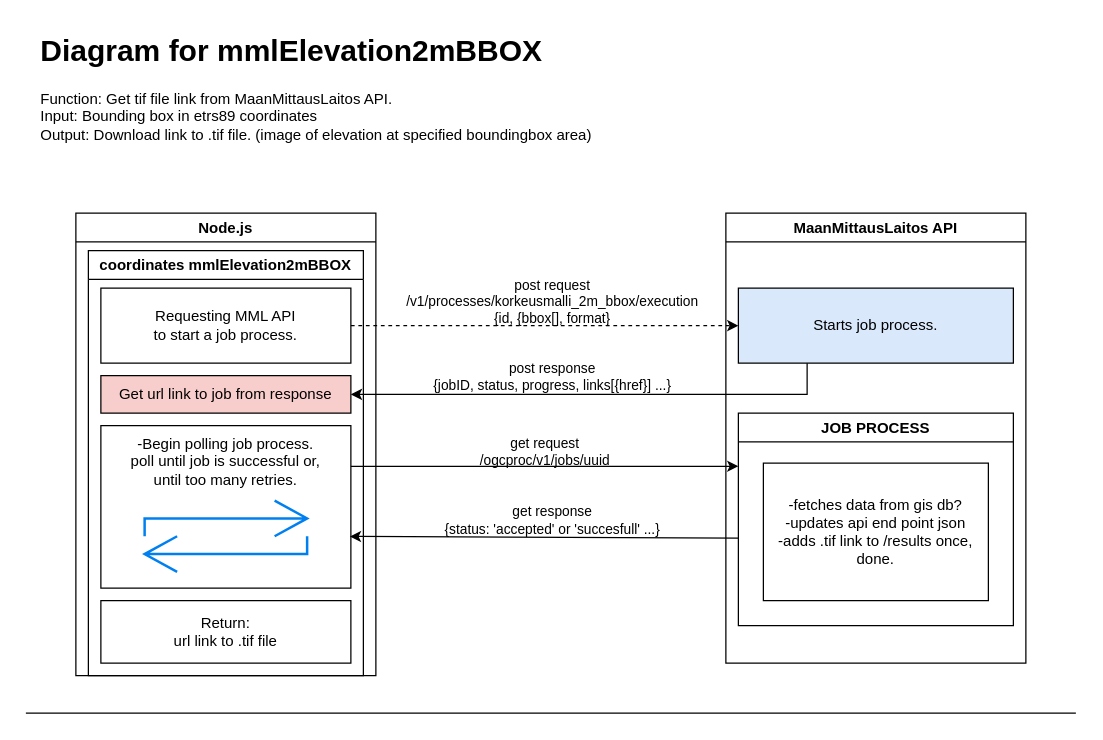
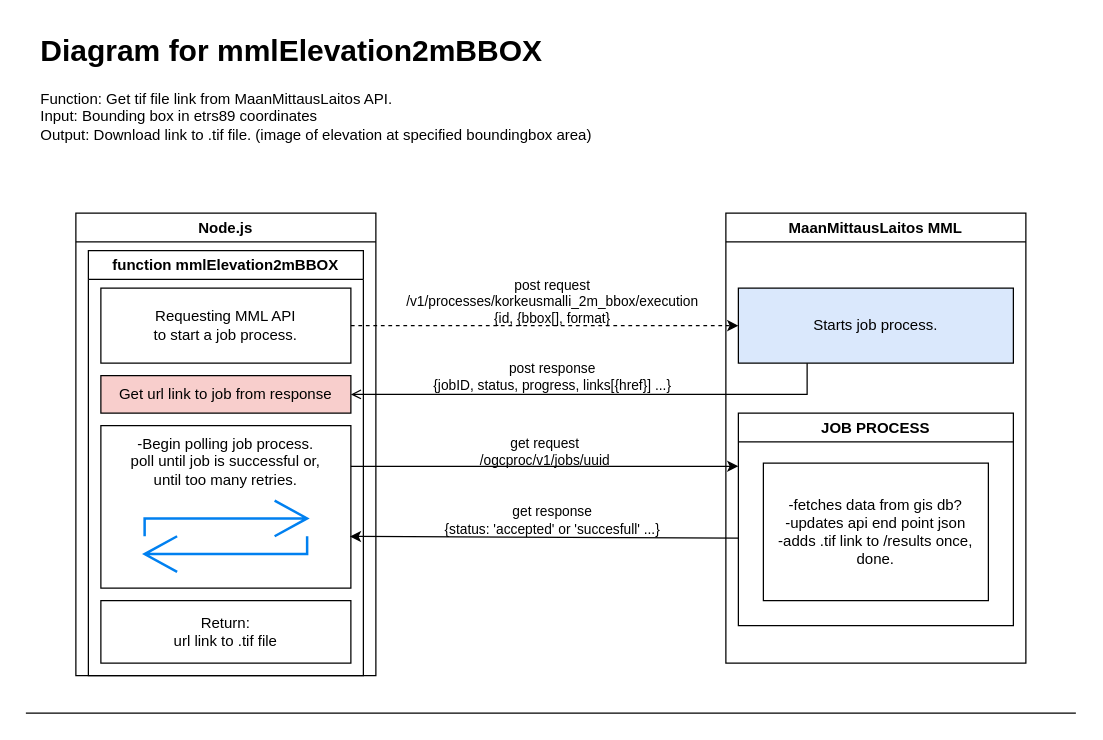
node "MaanMittausLaitos API": label "MaanMittausLaitos API" -> "MaanMittausLaitos MML"
node "coordinates mmlElevation2mBBOX": label "coordinates mmlElevation2mBBOX" -> "function mmlElevation2mBBOX"
edge "Starts job process." -> "Get url link to job from response": arrowhead classic -> open
